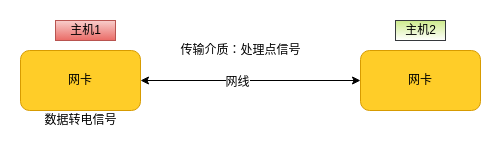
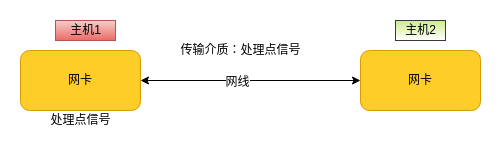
node "数据转电信号": label "数据转电信号" -> "处理点信号"
